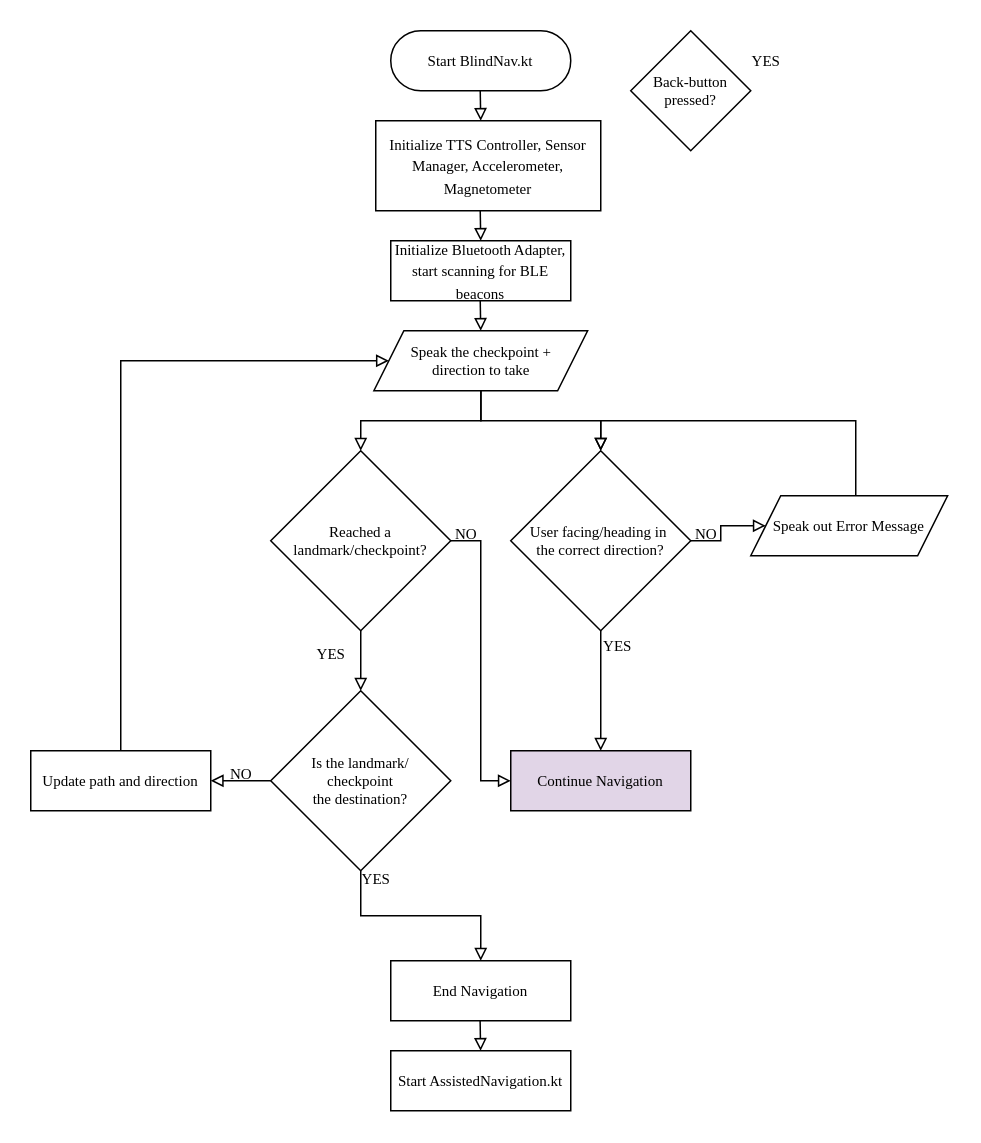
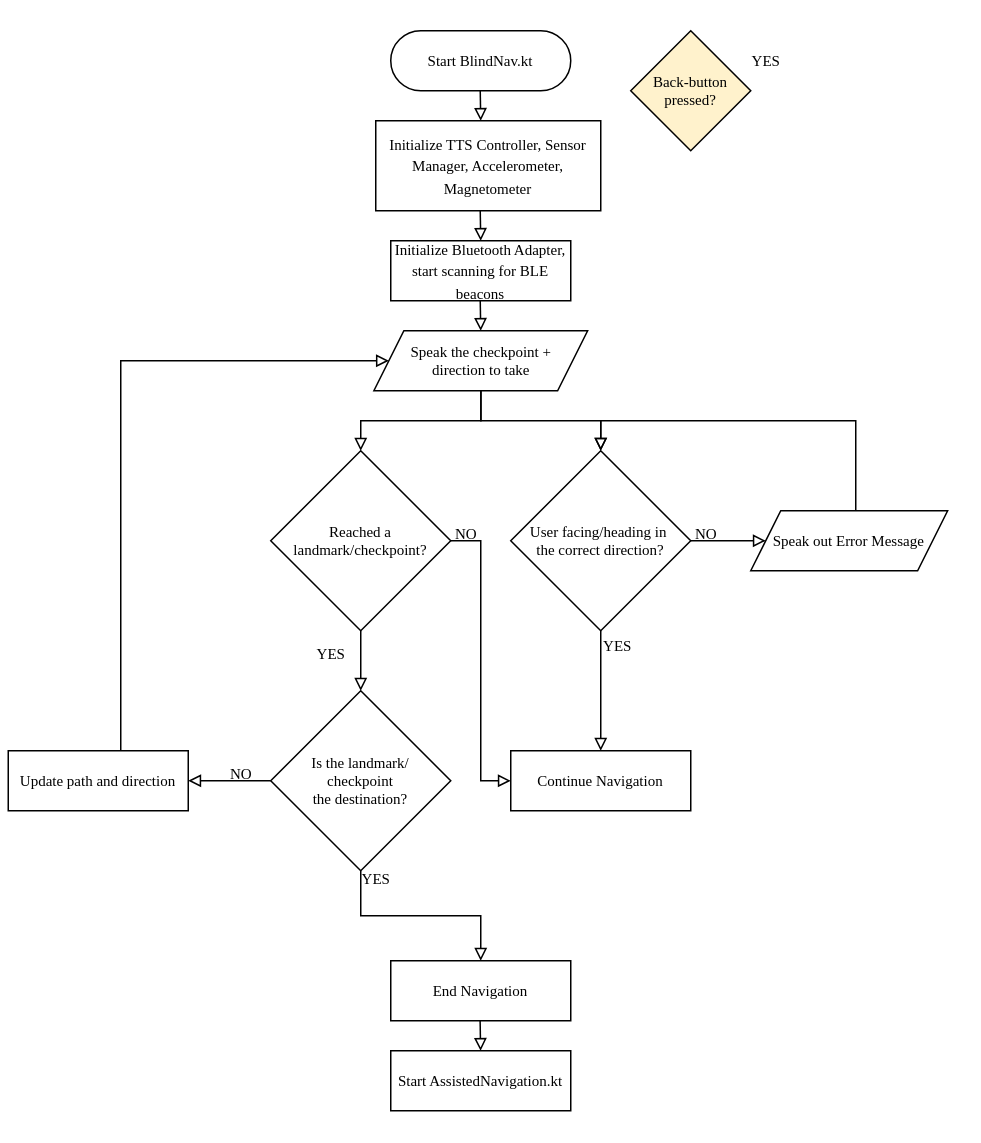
node "Back-button pressed?": fillcolor #ffffff -> #fff2cc
node "Speak out Error Message": moved (849, 526) -> (849, 541)
node "Update path and direction": moved (121, 781) -> (98, 781)
node "Continue Navigation": fillcolor #e1d5e7 -> #ffffff
